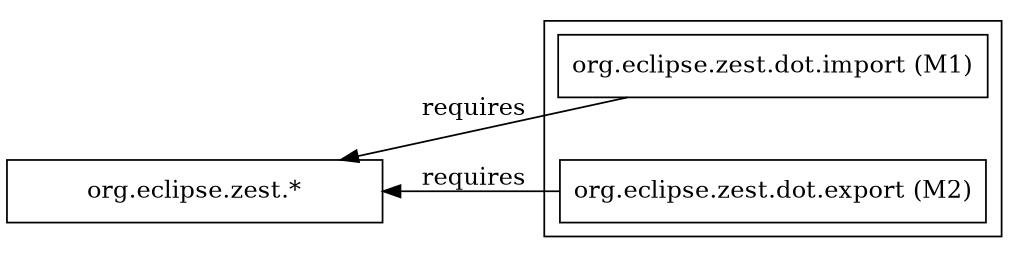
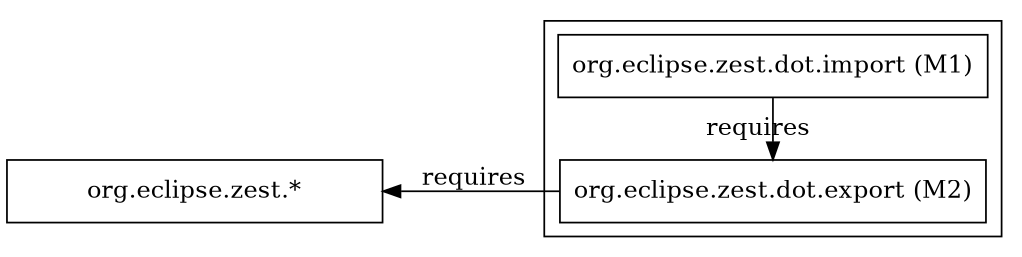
edge "org.eclipse.zest.dot.import (M1)" -> "org.eclipse.zest.*": now "org.eclipse.zest.dot.import (M1)" -> "org.eclipse.zest.dot.export (M2)"
